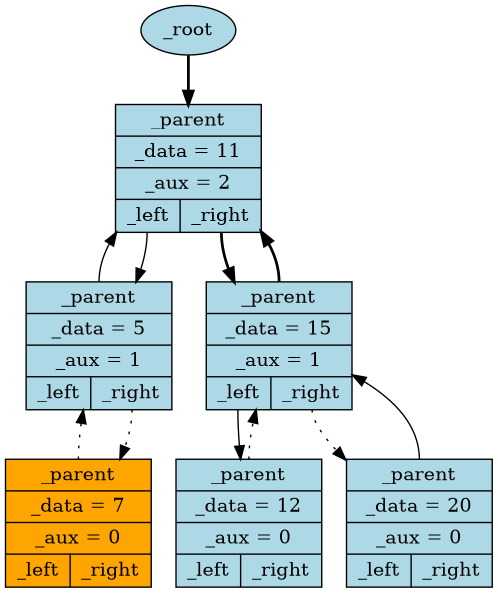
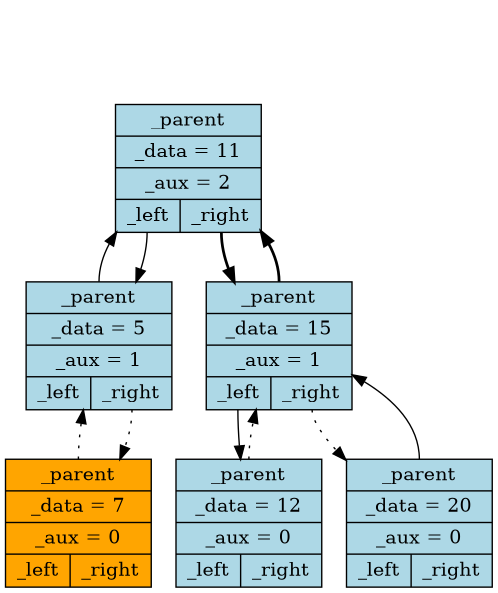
node "_root": removed
